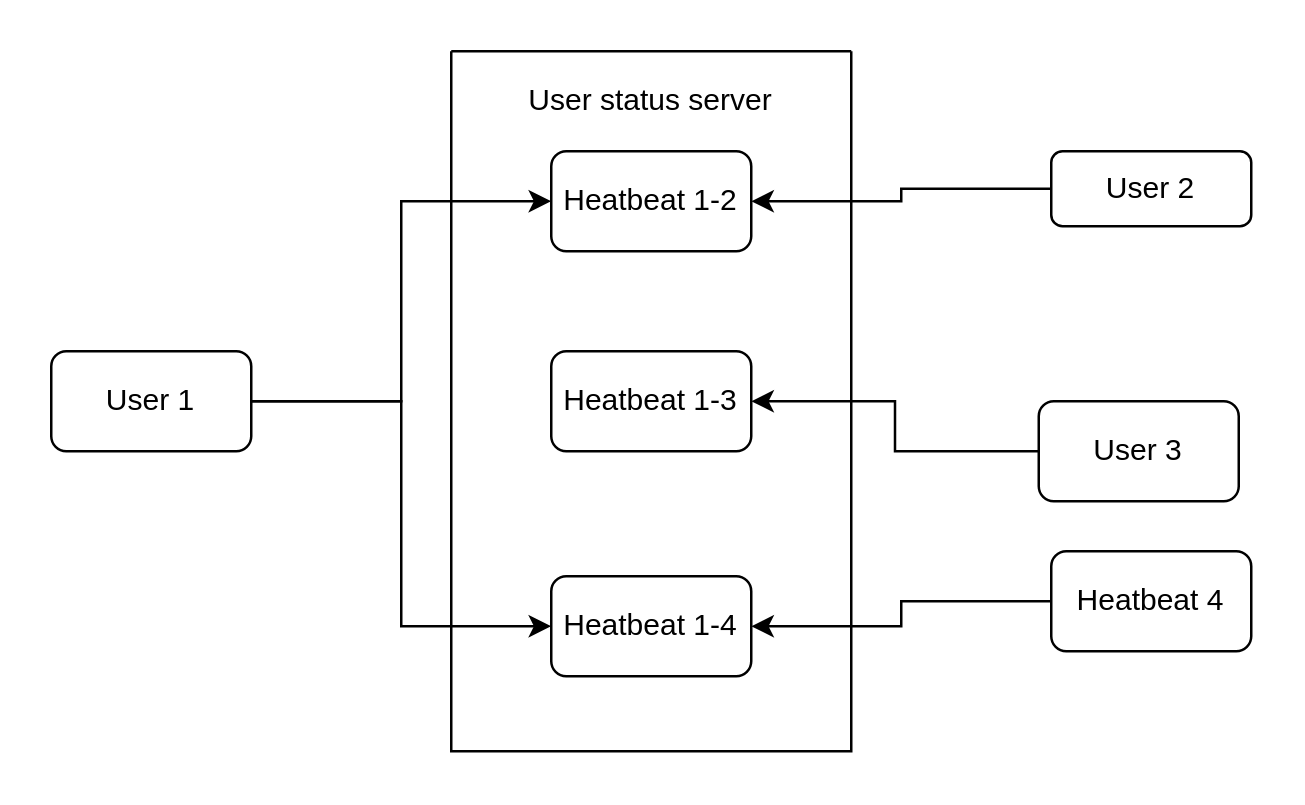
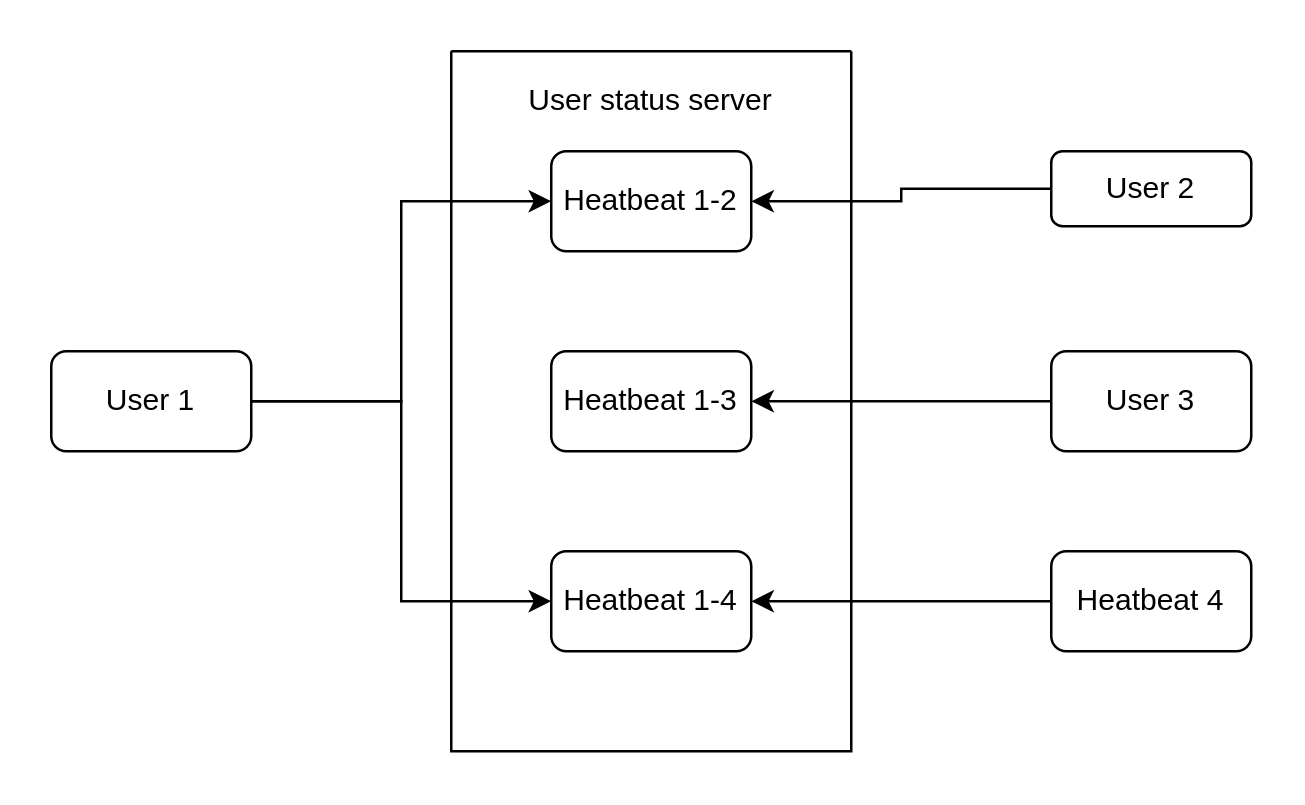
node "User 3": moved (1139, 451) -> (1151, 401)
node "Heatbeat 1-4": moved (651, 626) -> (651, 601)
